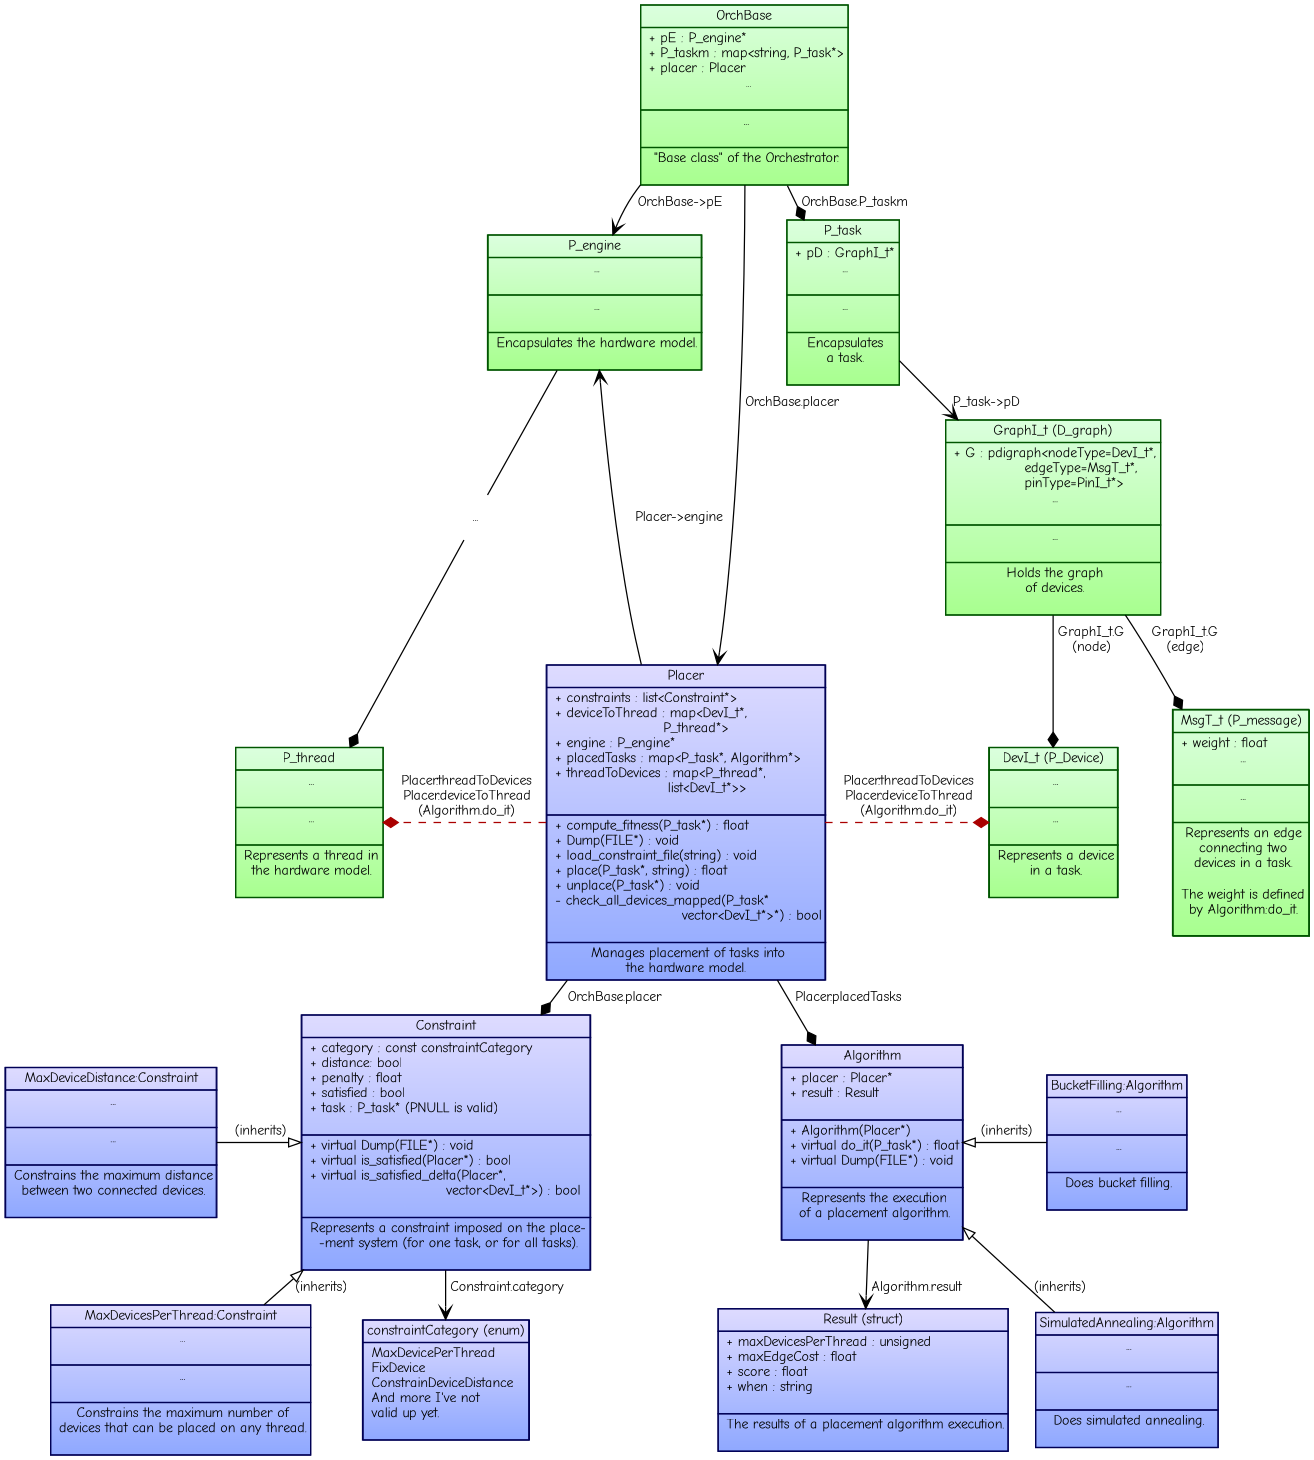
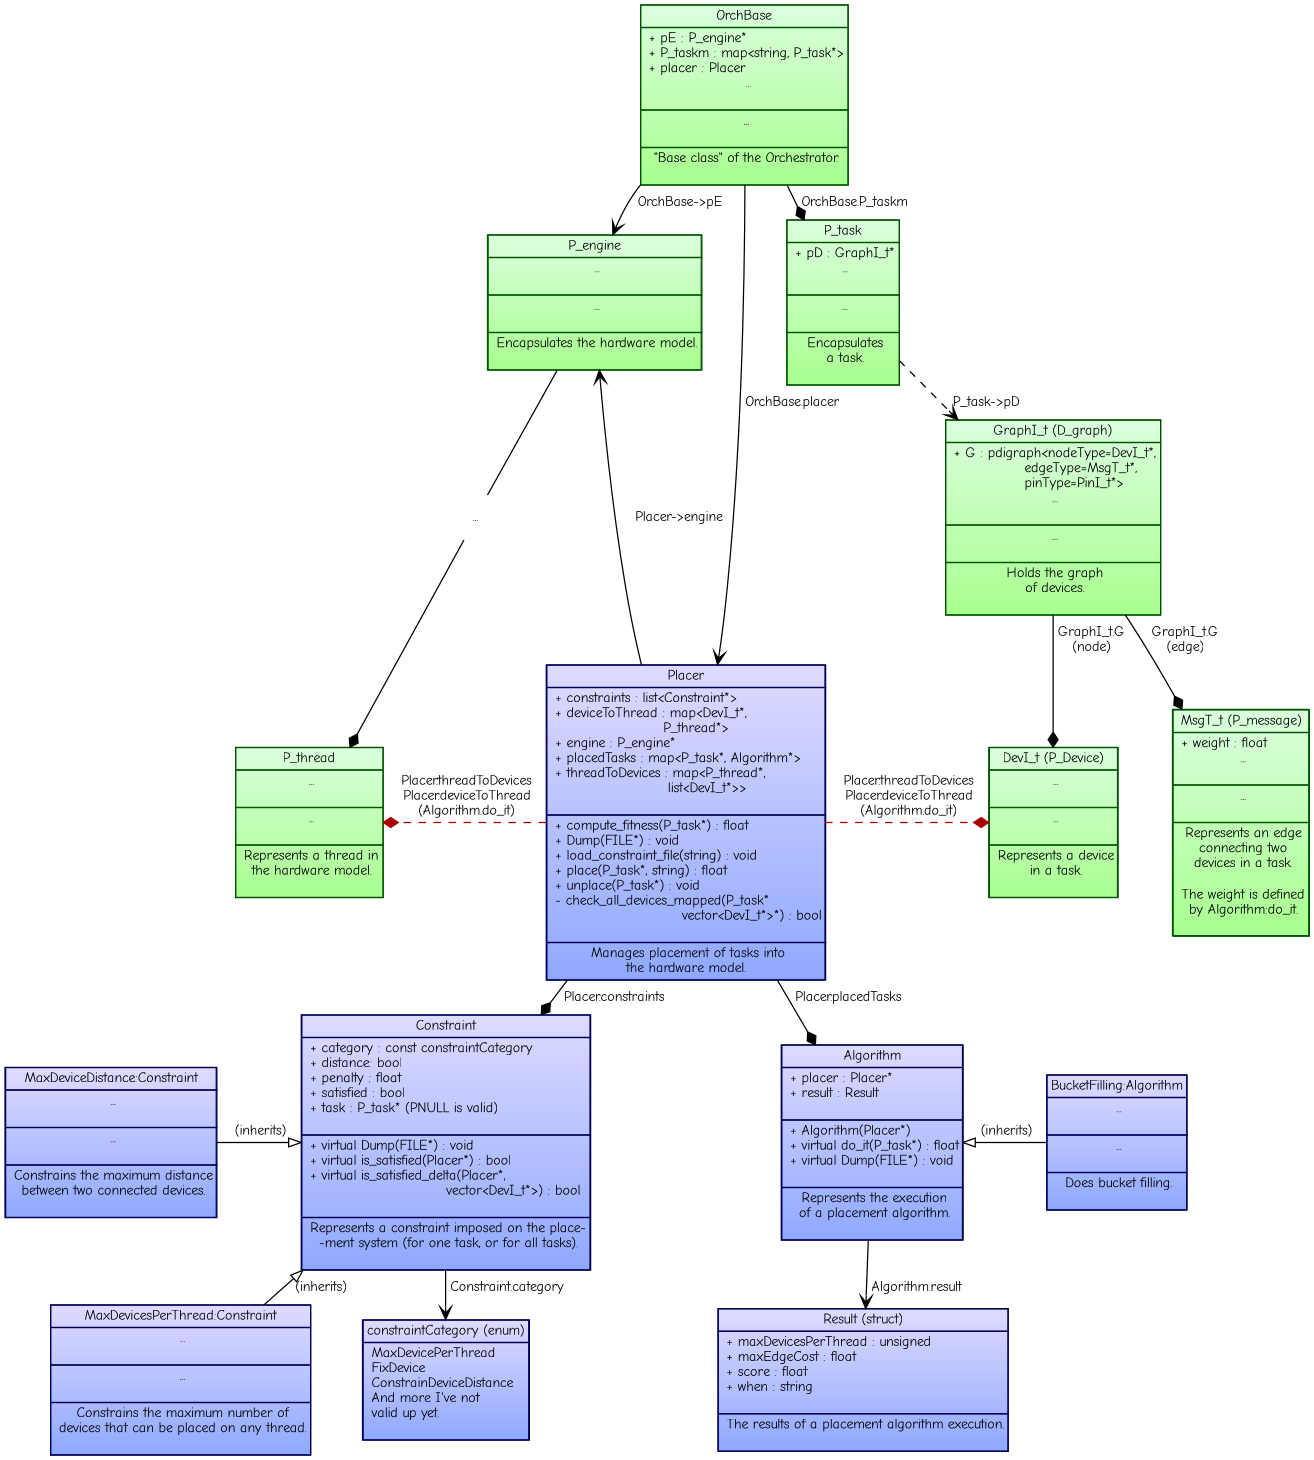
edge "P_task" -> "GraphI_t (D_graph)": style solid -> dashed
edge "Placer" -> "Constraint": label " OrchBase.placer" -> " Placer.constraints"
node "SimulatedAnnealing:Algorithm": removed
